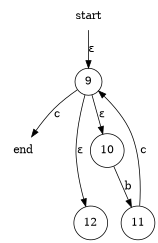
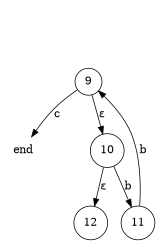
node "start": removed
edge "9" -> "12": now "10" -> "12"
edge "11" -> "9": label "c" -> "b"
